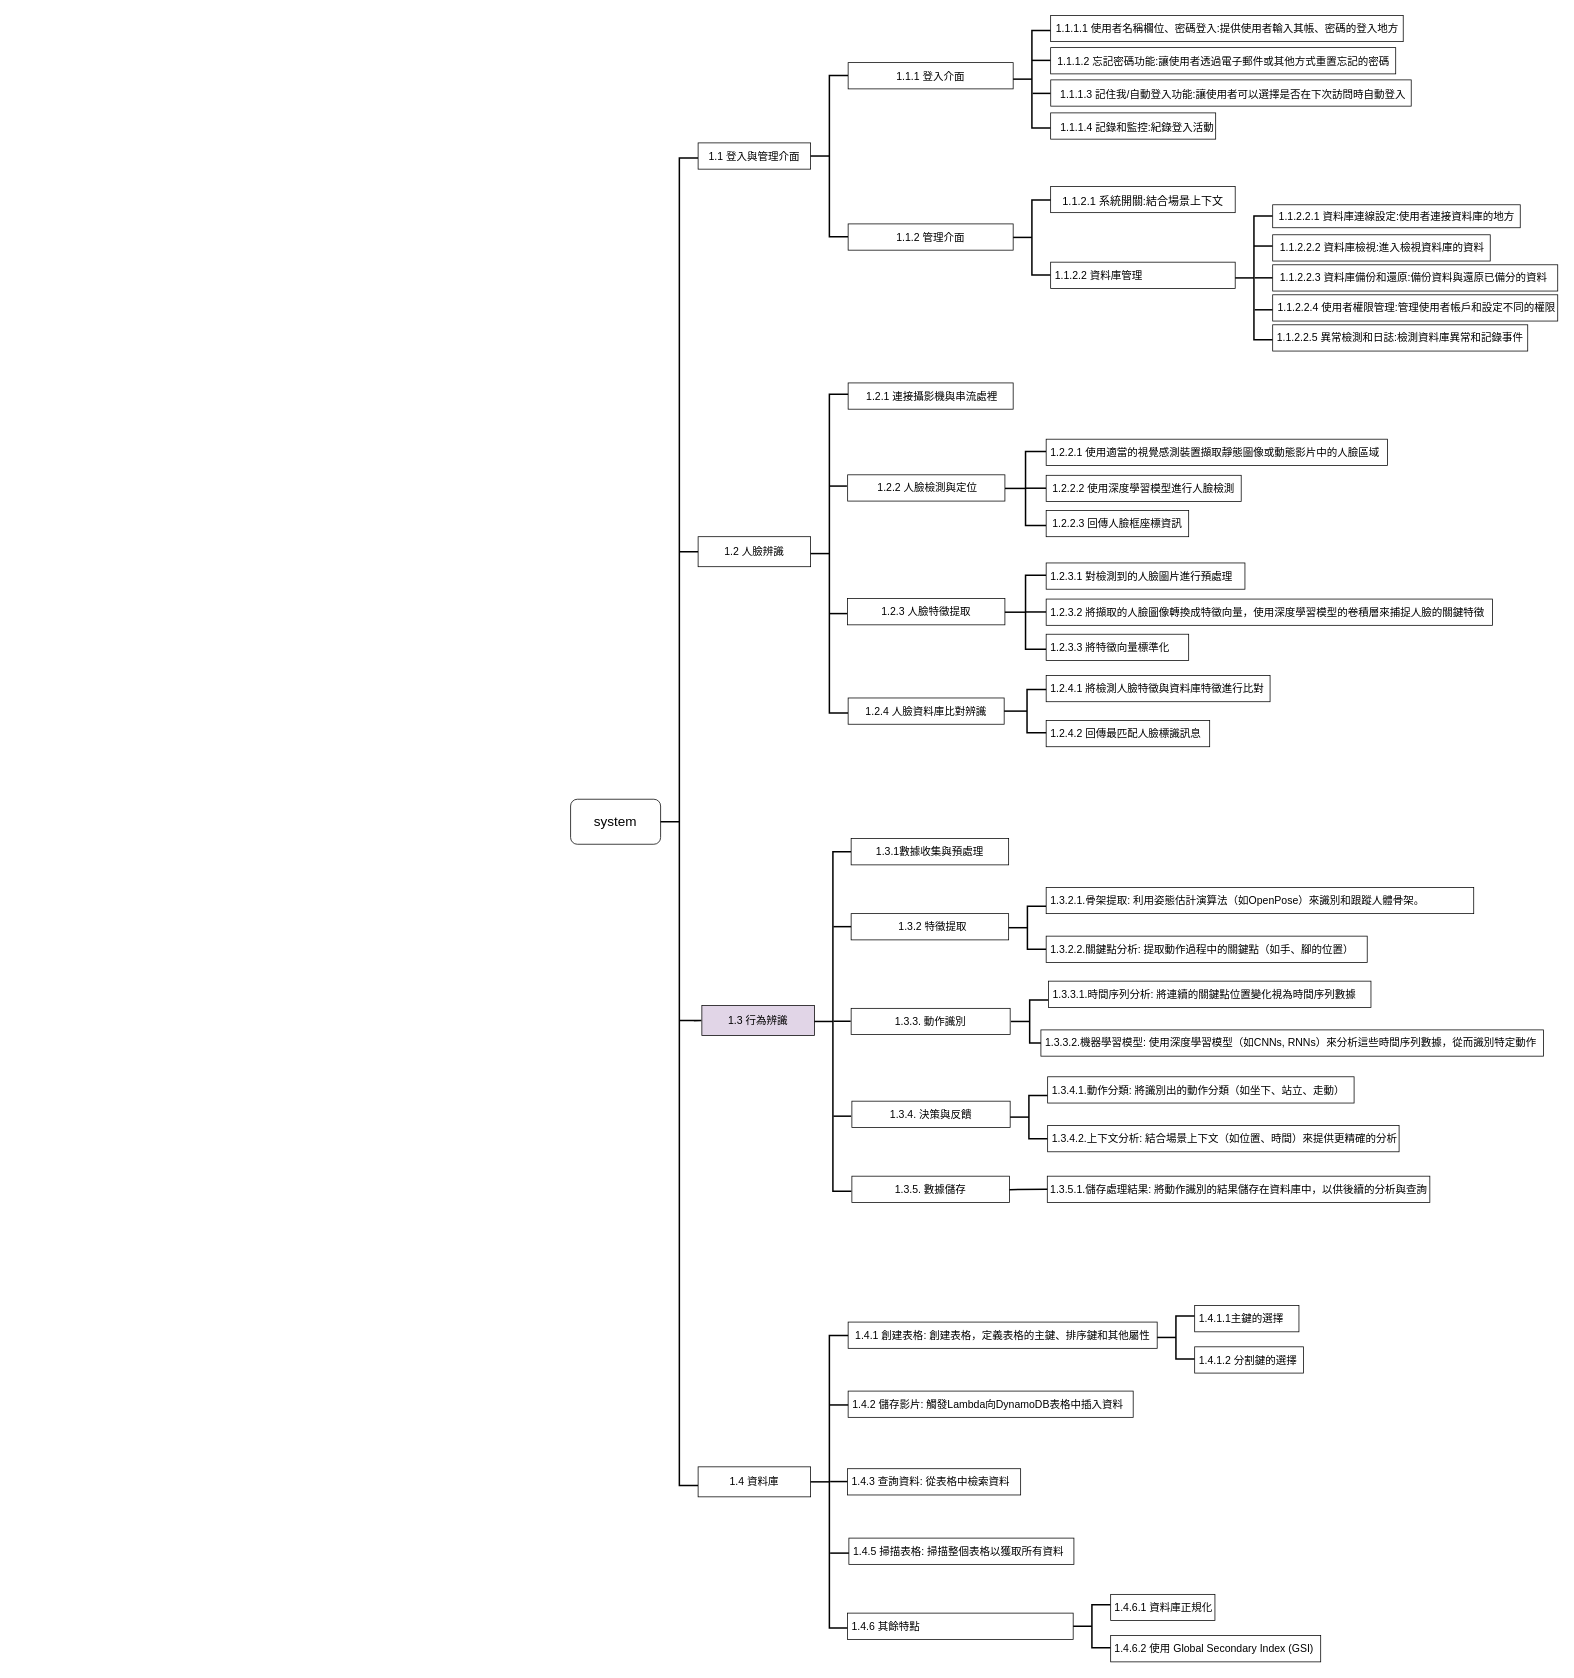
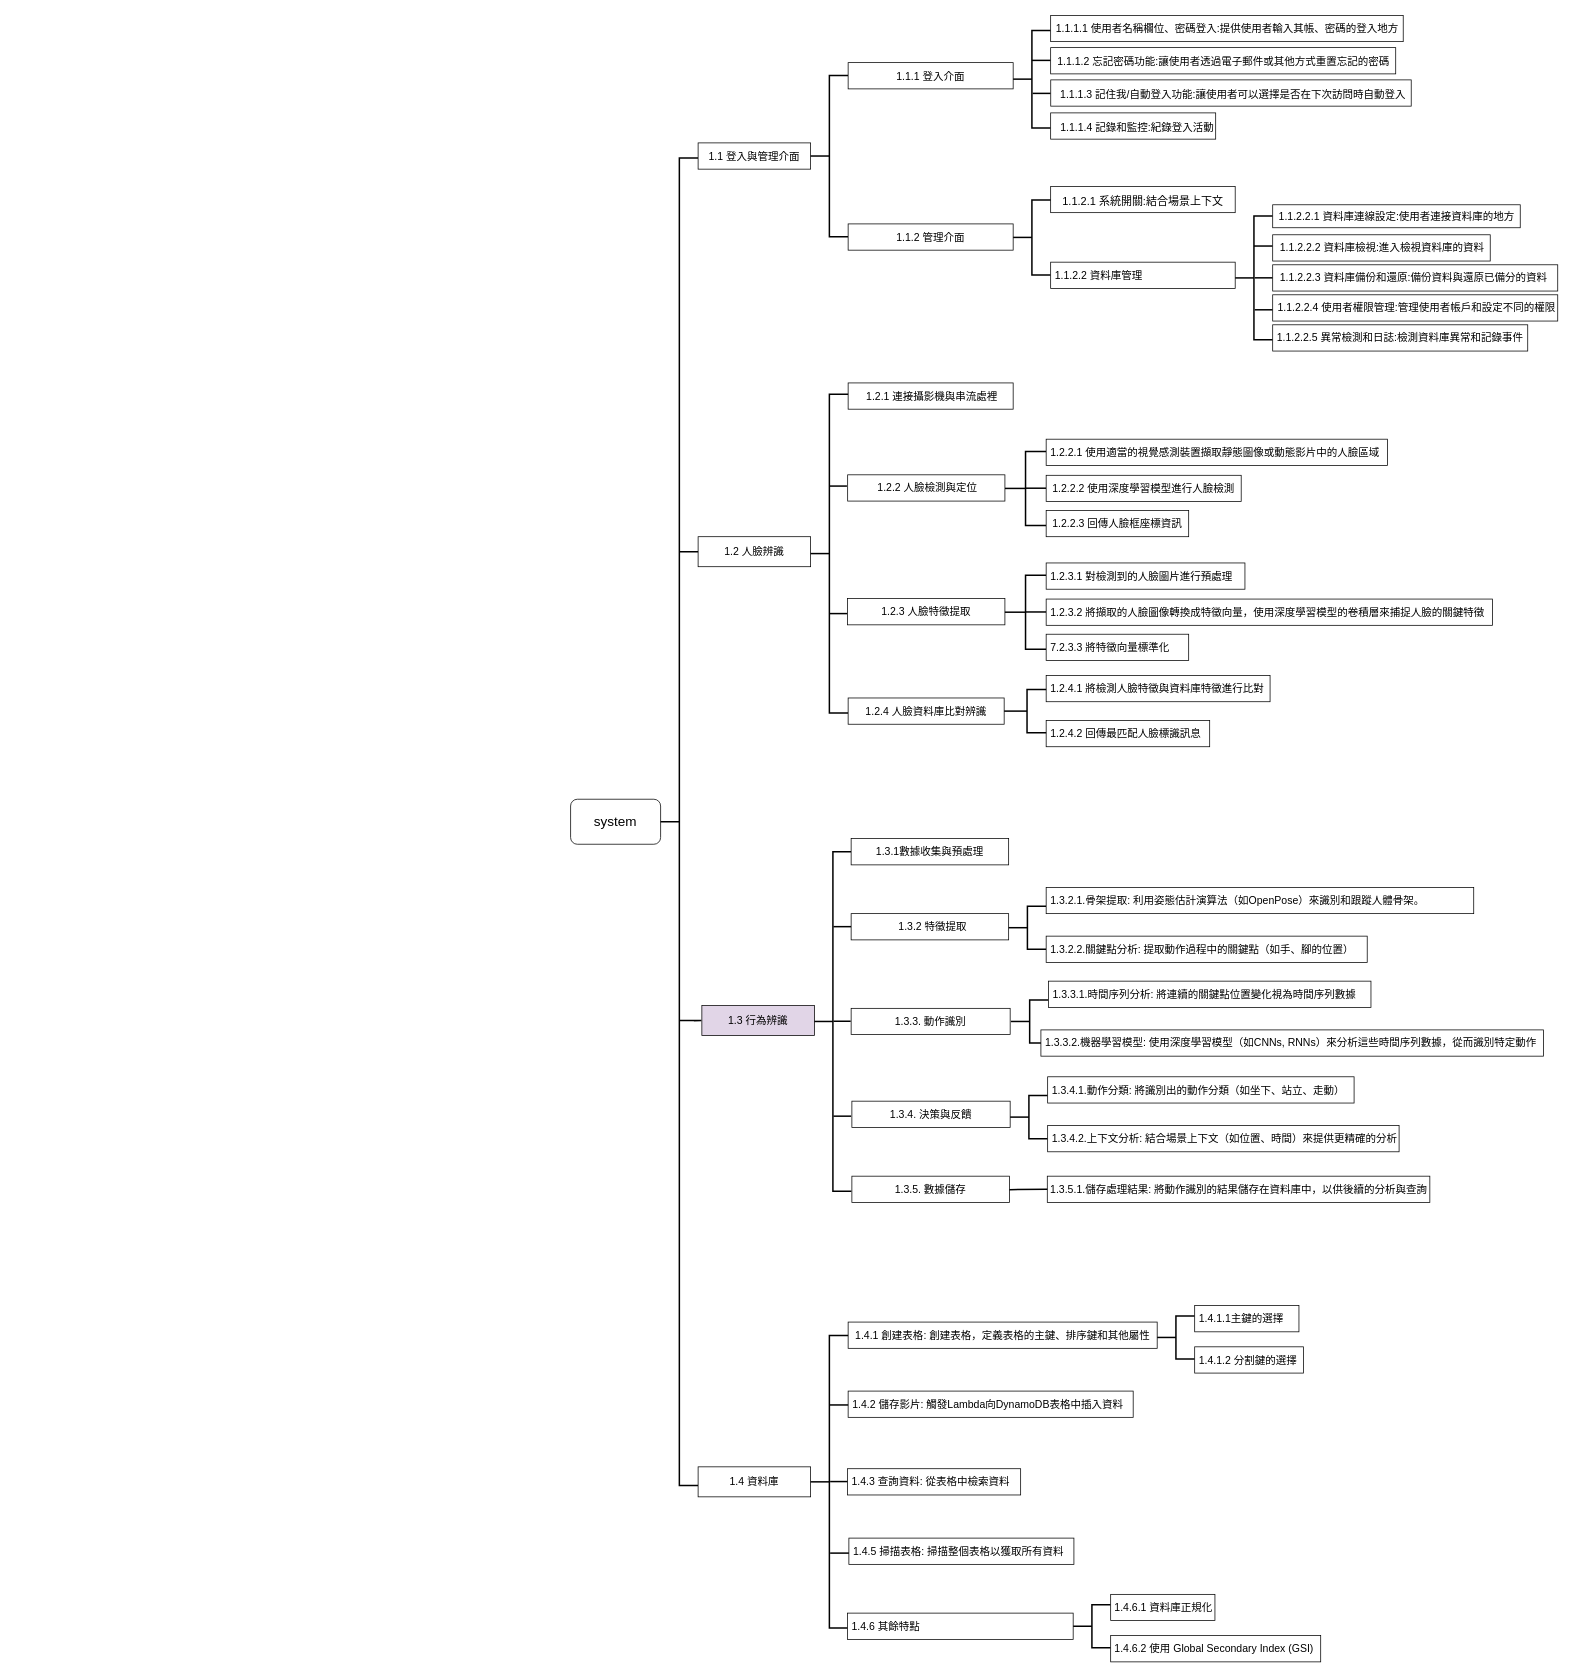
node "1.2.3.3 將特徵向量標準化": label "1.2.3.3 將特徵向量標準化" -> "7.2.3.3 將特徵向量標準化"
